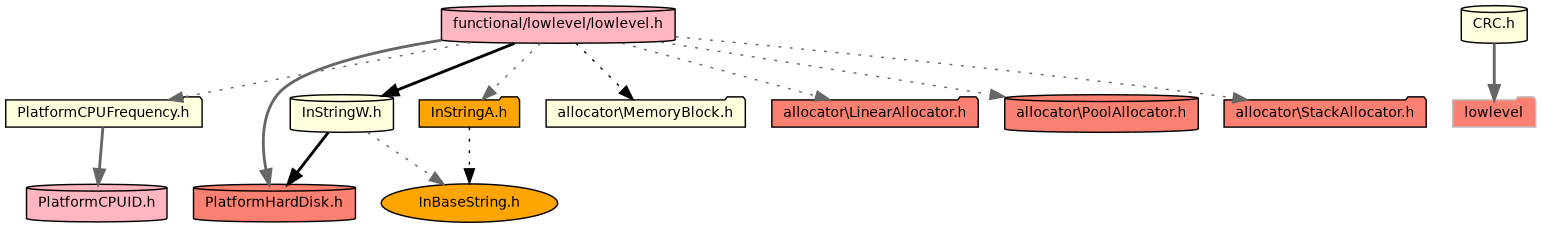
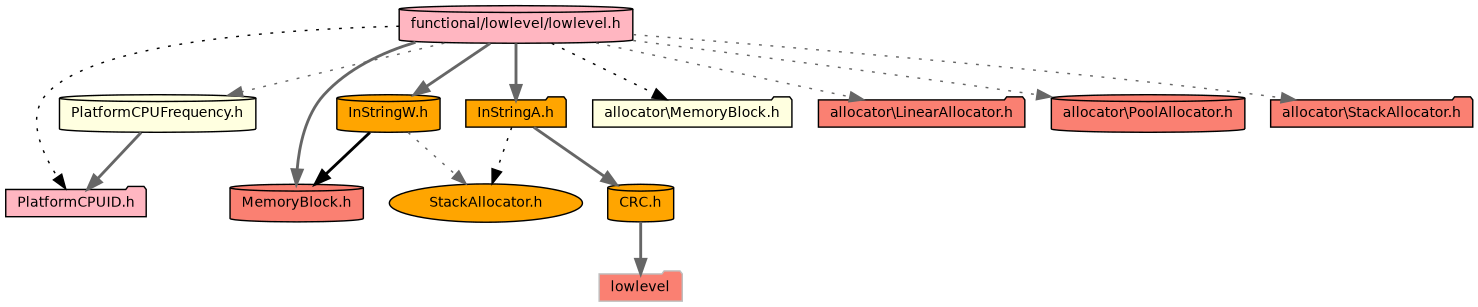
node "CRC.h": fillcolor lightyellow -> orange
edge "functional/lowlevel/lowlevel.h" -> "PlatformCPUID.h": added
edge "functional/lowlevel/lowlevel.h" -> "InStringA.h": style dotted -> bold
edge "functional/lowlevel/lowlevel.h" -> "InStringW.h": color black -> gray40
node "PlatformCPUFrequency.h": shape folder -> cylinder
node "InStringW.h": fillcolor lightyellow -> orange
edge "InStringA.h" -> "CRC.h": added
node "PlatformCPUID.h": shape cylinder -> folder
node "PlatformHardDisk.h": label "PlatformHardDisk.h" -> "MemoryBlock.h"
node "InBaseString.h": label "InBaseString.h" -> "StackAllocator.h"
